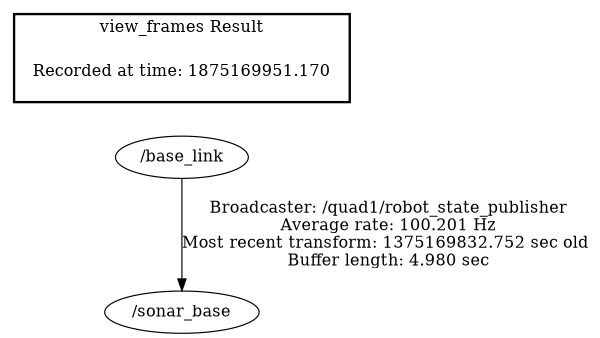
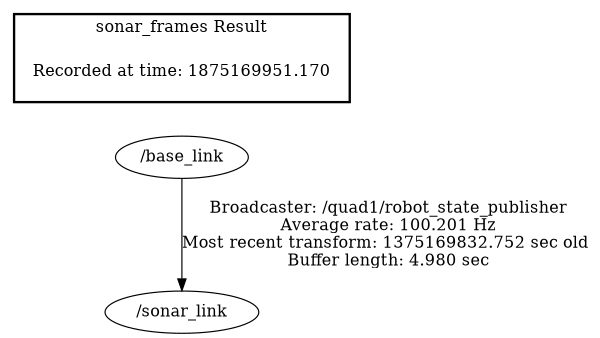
cluster "view_frames Result": label "view_frames Result" -> "sonar_frames Result"
node "/sonar_base": label "/sonar_base" -> "/sonar_link"
